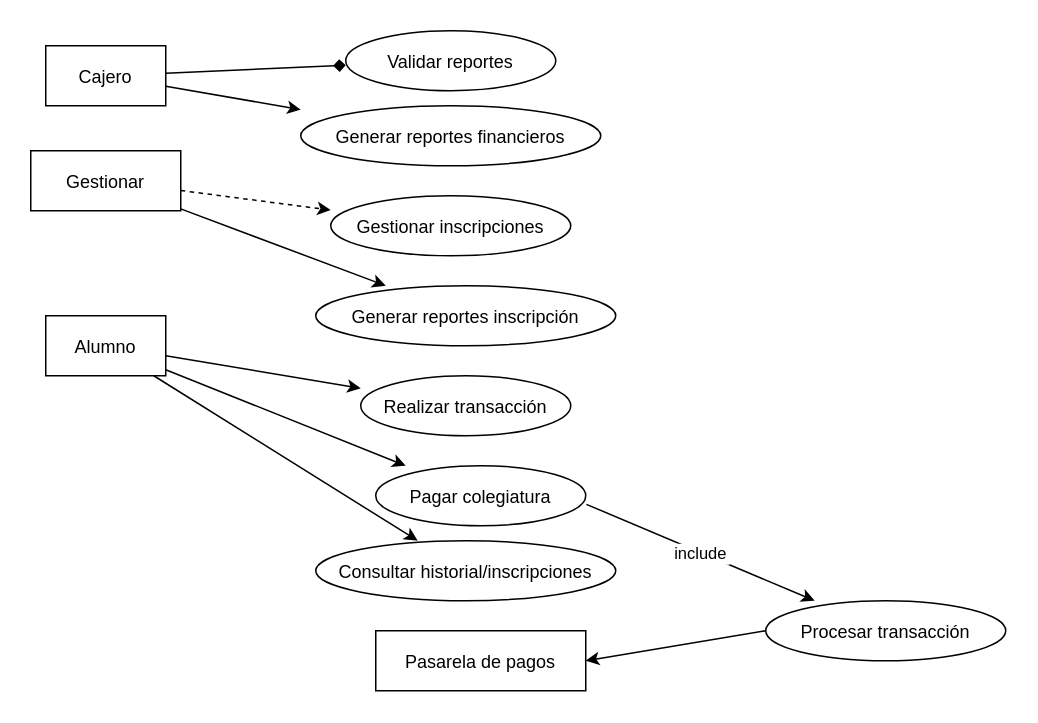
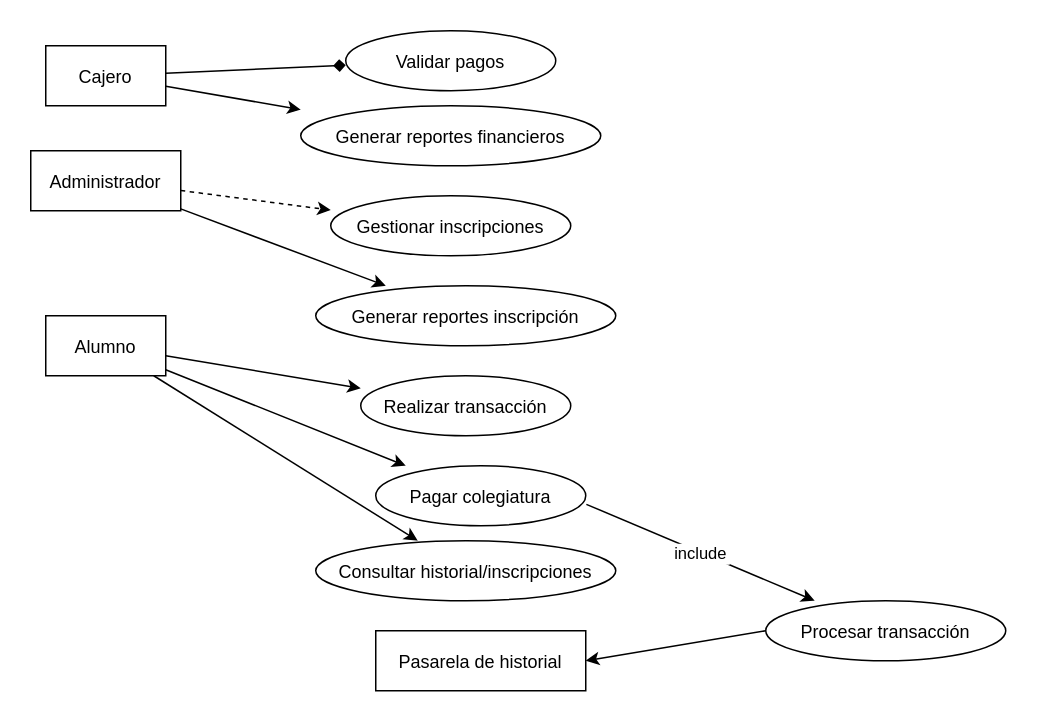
node "Validar reportes": label "Validar reportes" -> "Validar pagos"
node "Gestionar": label "Gestionar" -> "Administrador"
node "Pasarela de pagos": label "Pasarela de pagos" -> "Pasarela de historial"
